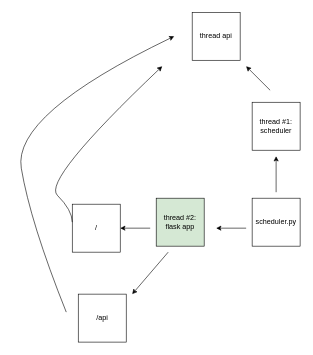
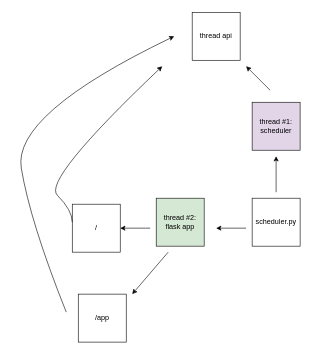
node "thread #1: scheduler": fillcolor #ffffff -> #e1d5e7
node "/api": label "/api" -> "/app"
